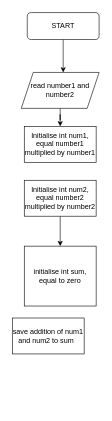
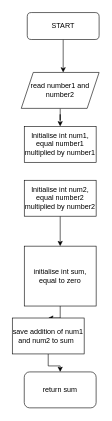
edge "initialise int sum, equal to zero" -> "save addition of num1 and num2 to sum": added
edge "save addition of num1 and num2 to sum" -> "return sum": added
node "return sum": added
